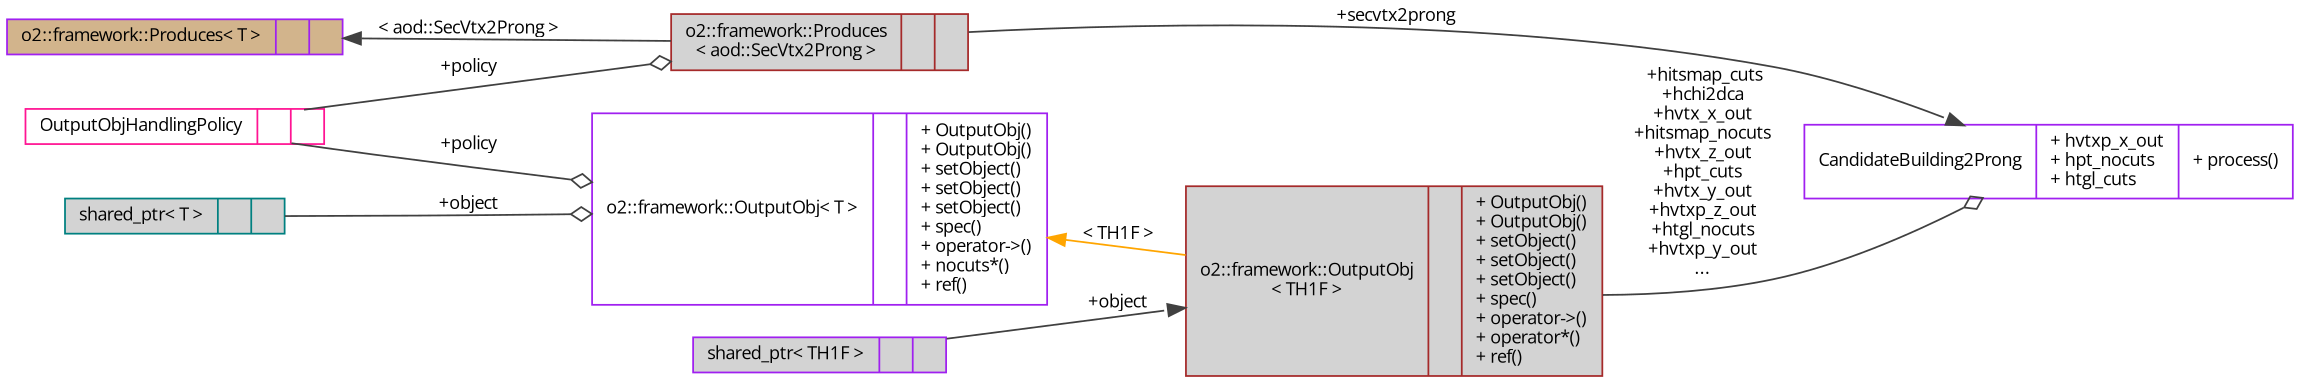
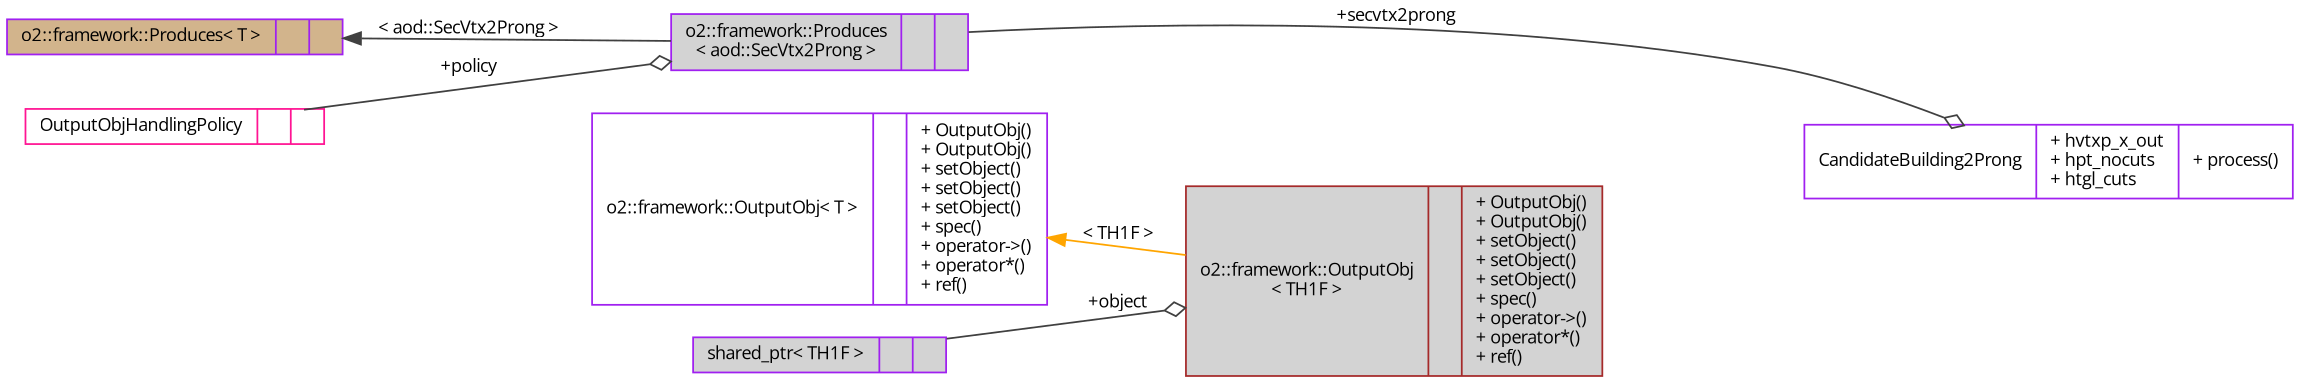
edge "o2::framework::Produces" -> "CandidateBuilding2Prong": arrowhead normal -> odiamond
node "o2::framework::Produces": color brown -> purple
edge "OutputObjHandlingPolicy" -> "o2::framework::OutputObj< T >": removed, label "+policy"
node "shared_ptr< T >": removed
node "o2::framework::OutputObj< T >": text "+ nocuts*()" -> "+ operator*()"
edge "o2::framework::OutputObj" -> "CandidateBuilding2Prong": removed, label "+hitsmap_cuts +hchi2dca +hvtx_x_out +hitsmap_nocuts +hvtx_z_out +hpt_cuts +hvtx_y_out +hvtxp_z_out +htgl_nocuts +hvtxp_y_out ..."
edge "shared_ptr< TH1F >" -> "o2::framework::OutputObj": arrowhead normal -> odiamond
